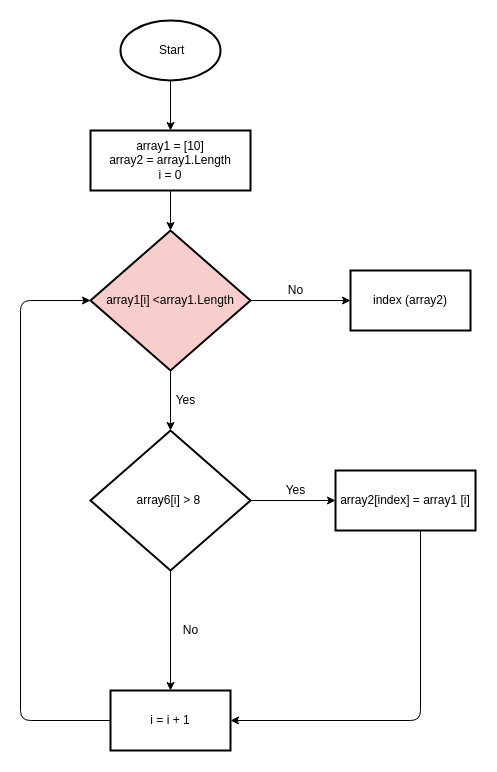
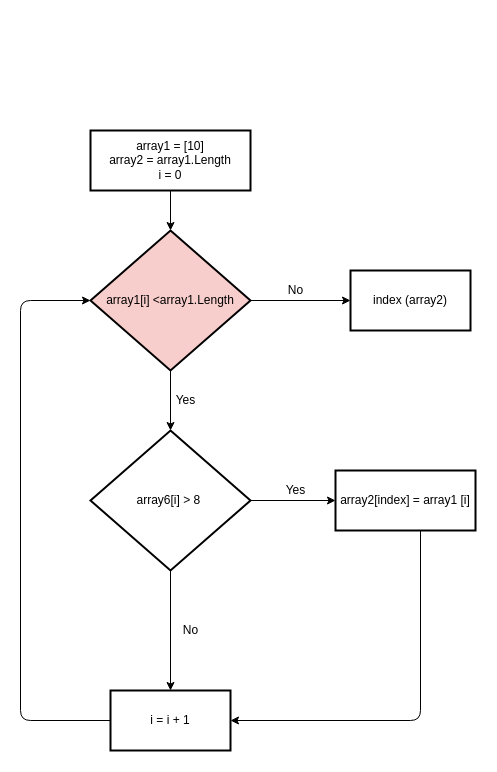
node "Start": removed
edge "Start" -> "array1 = [10] array2 = array1.Length i = 0": removed
